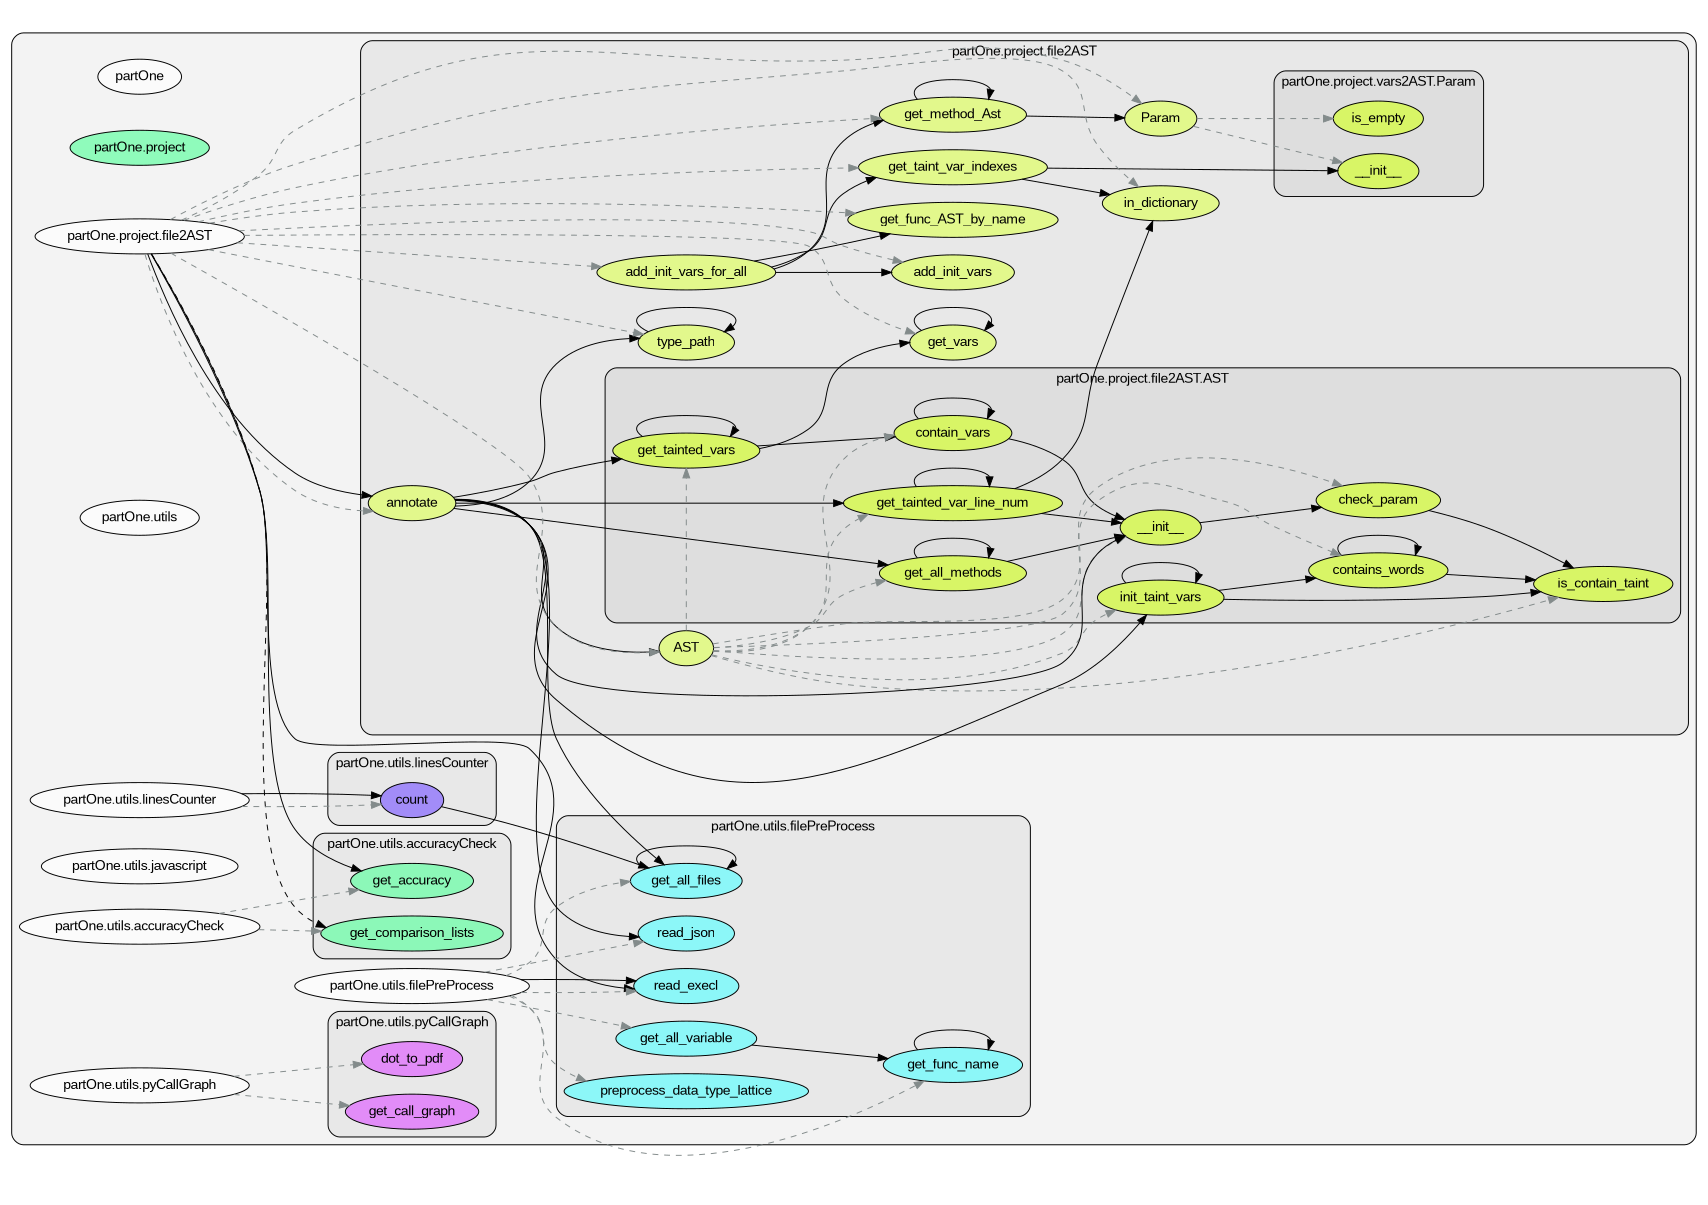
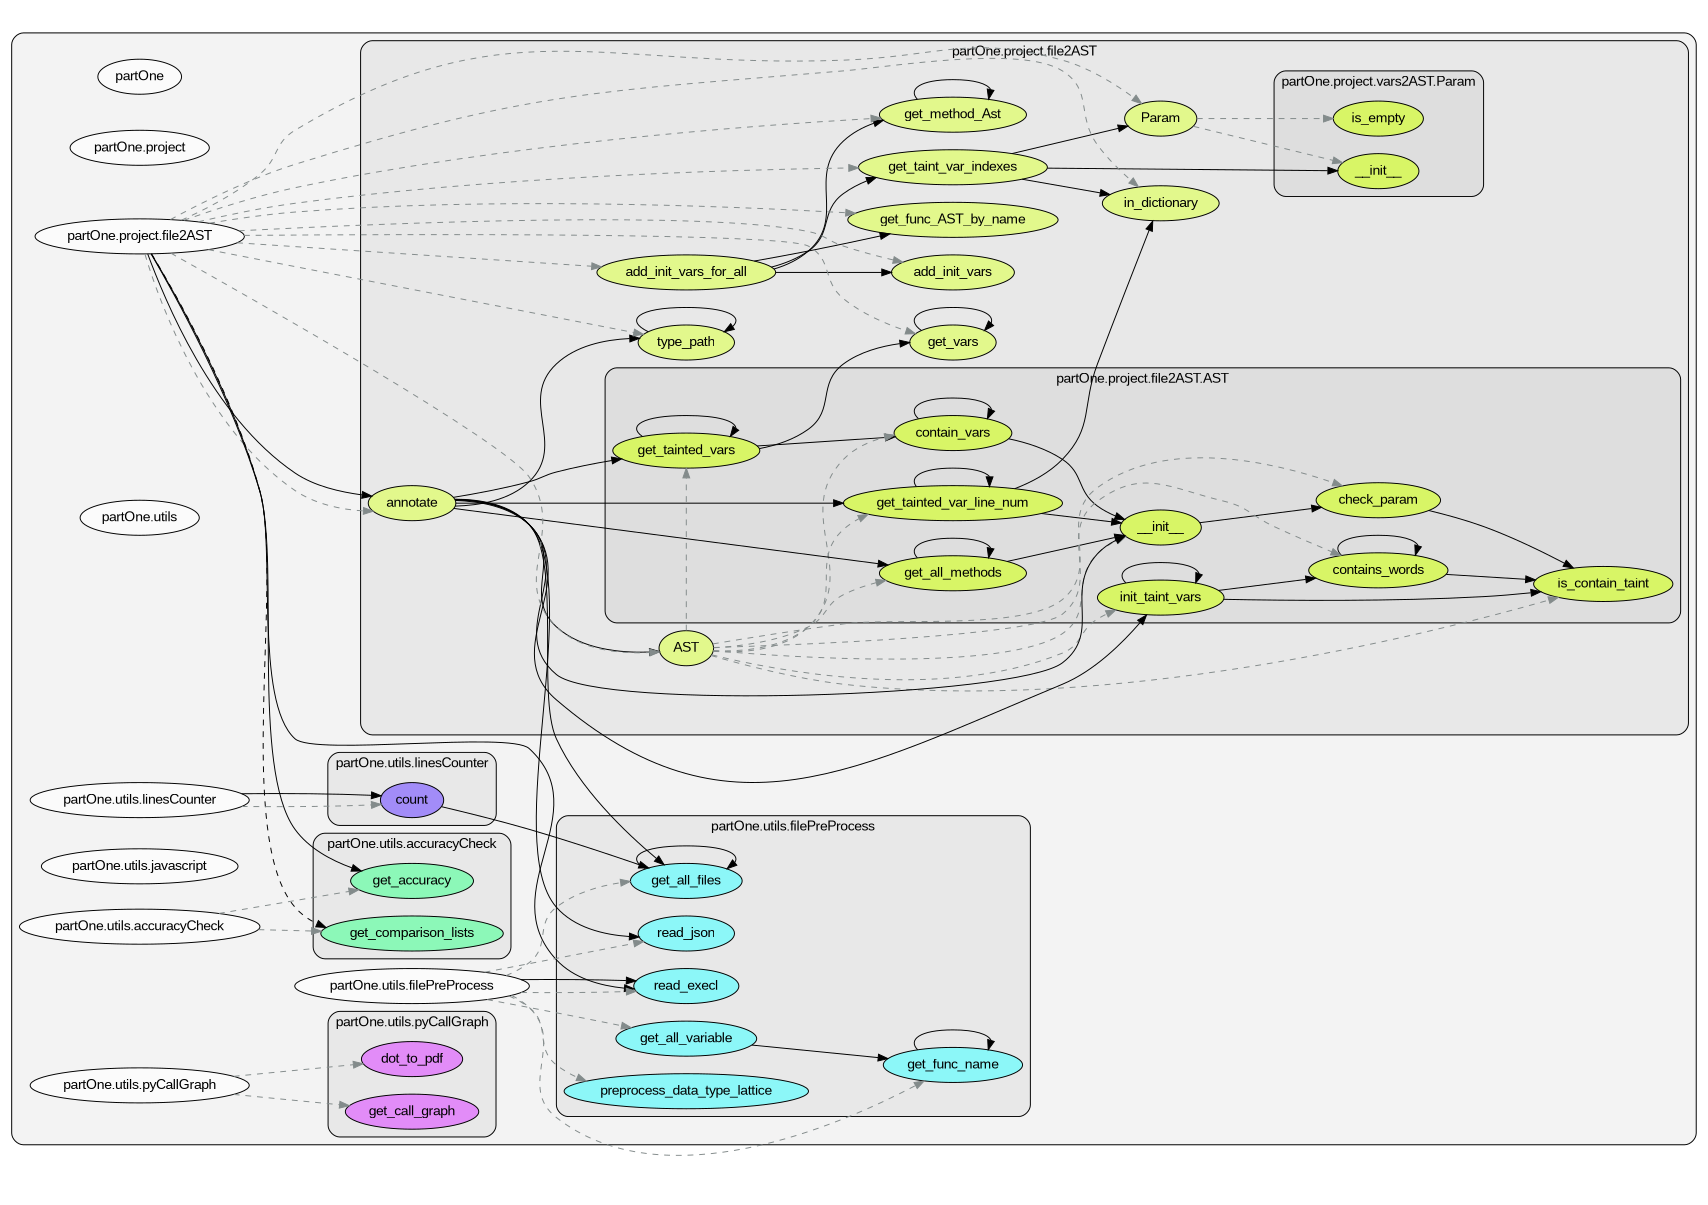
edge "get_method_Ast" -> "Param": now "get_taint_var_indexes" -> "Param"
node "partOne.project": fillcolor #65ffa3b2 -> #ffffffb2
